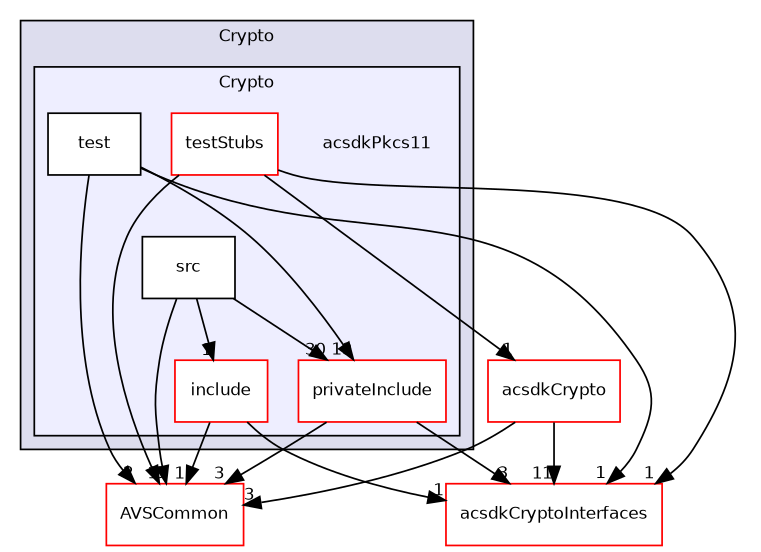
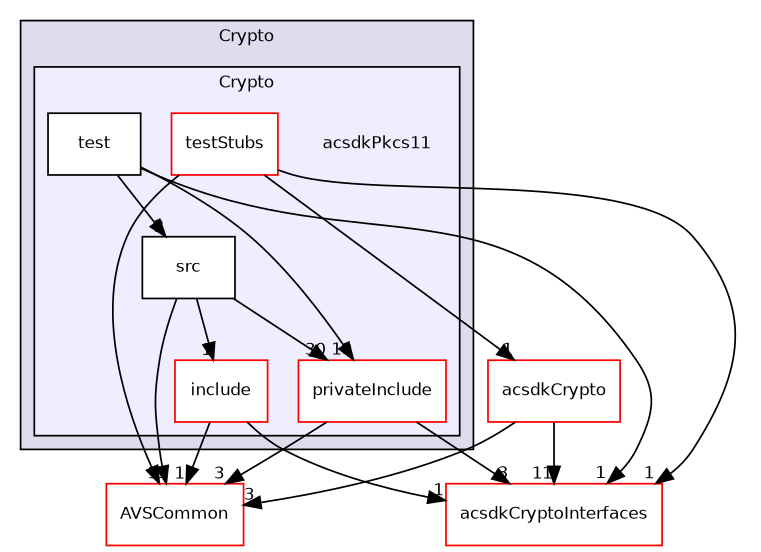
edge "test" -> "AVSCommon": now "test" -> "src"
